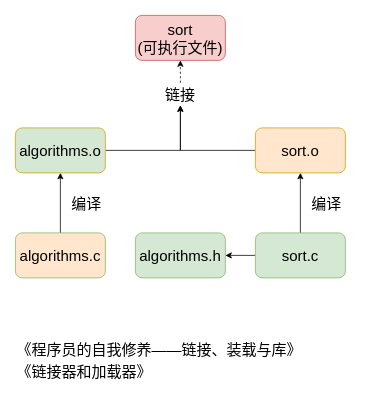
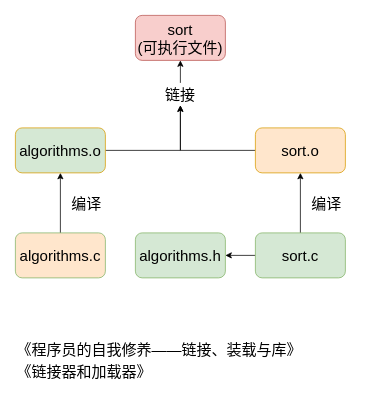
edge "链接" -> "sort (可执行文件)": style dashed -> solid
